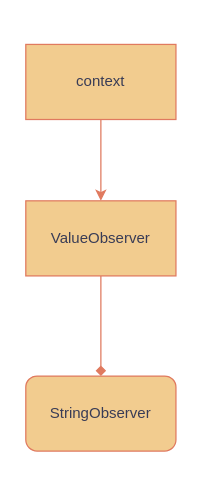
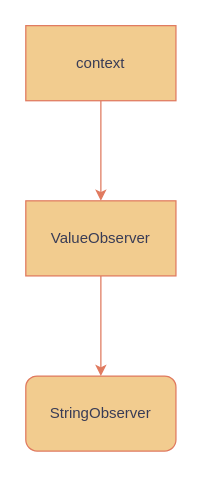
node "context": moved (101, 82) -> (101, 63)
edge "ValueObserver" -> "StringObserver": arrowhead diamond -> classic
